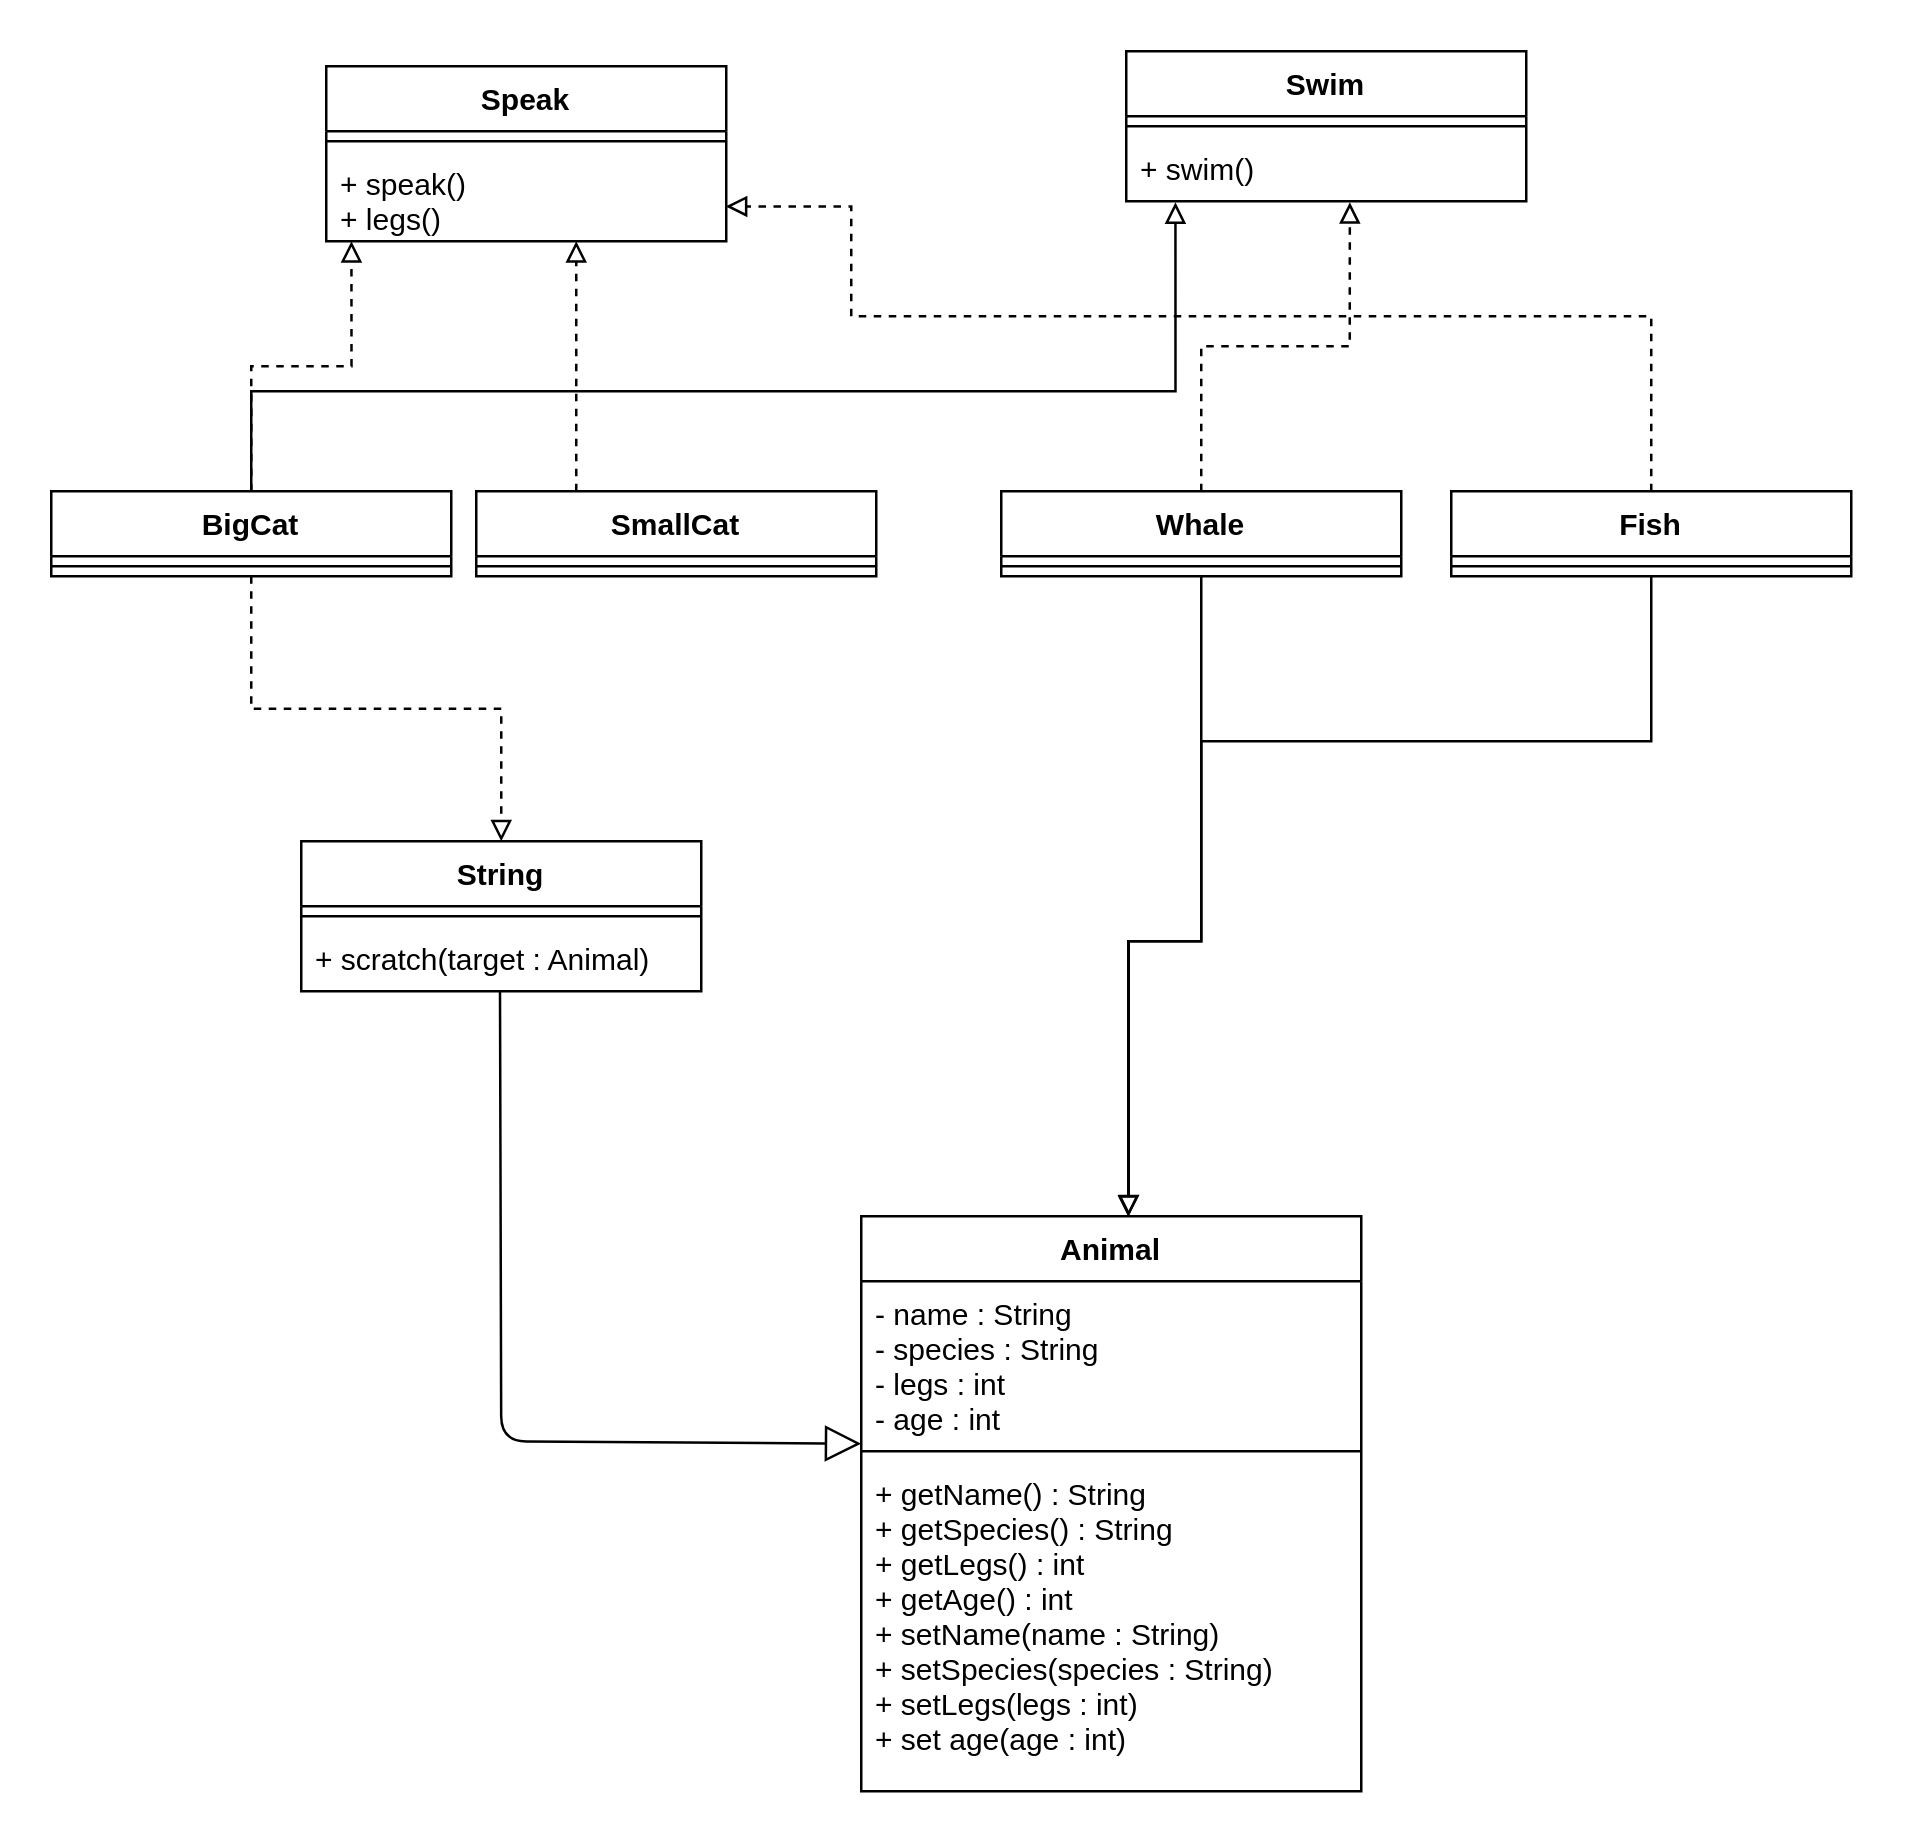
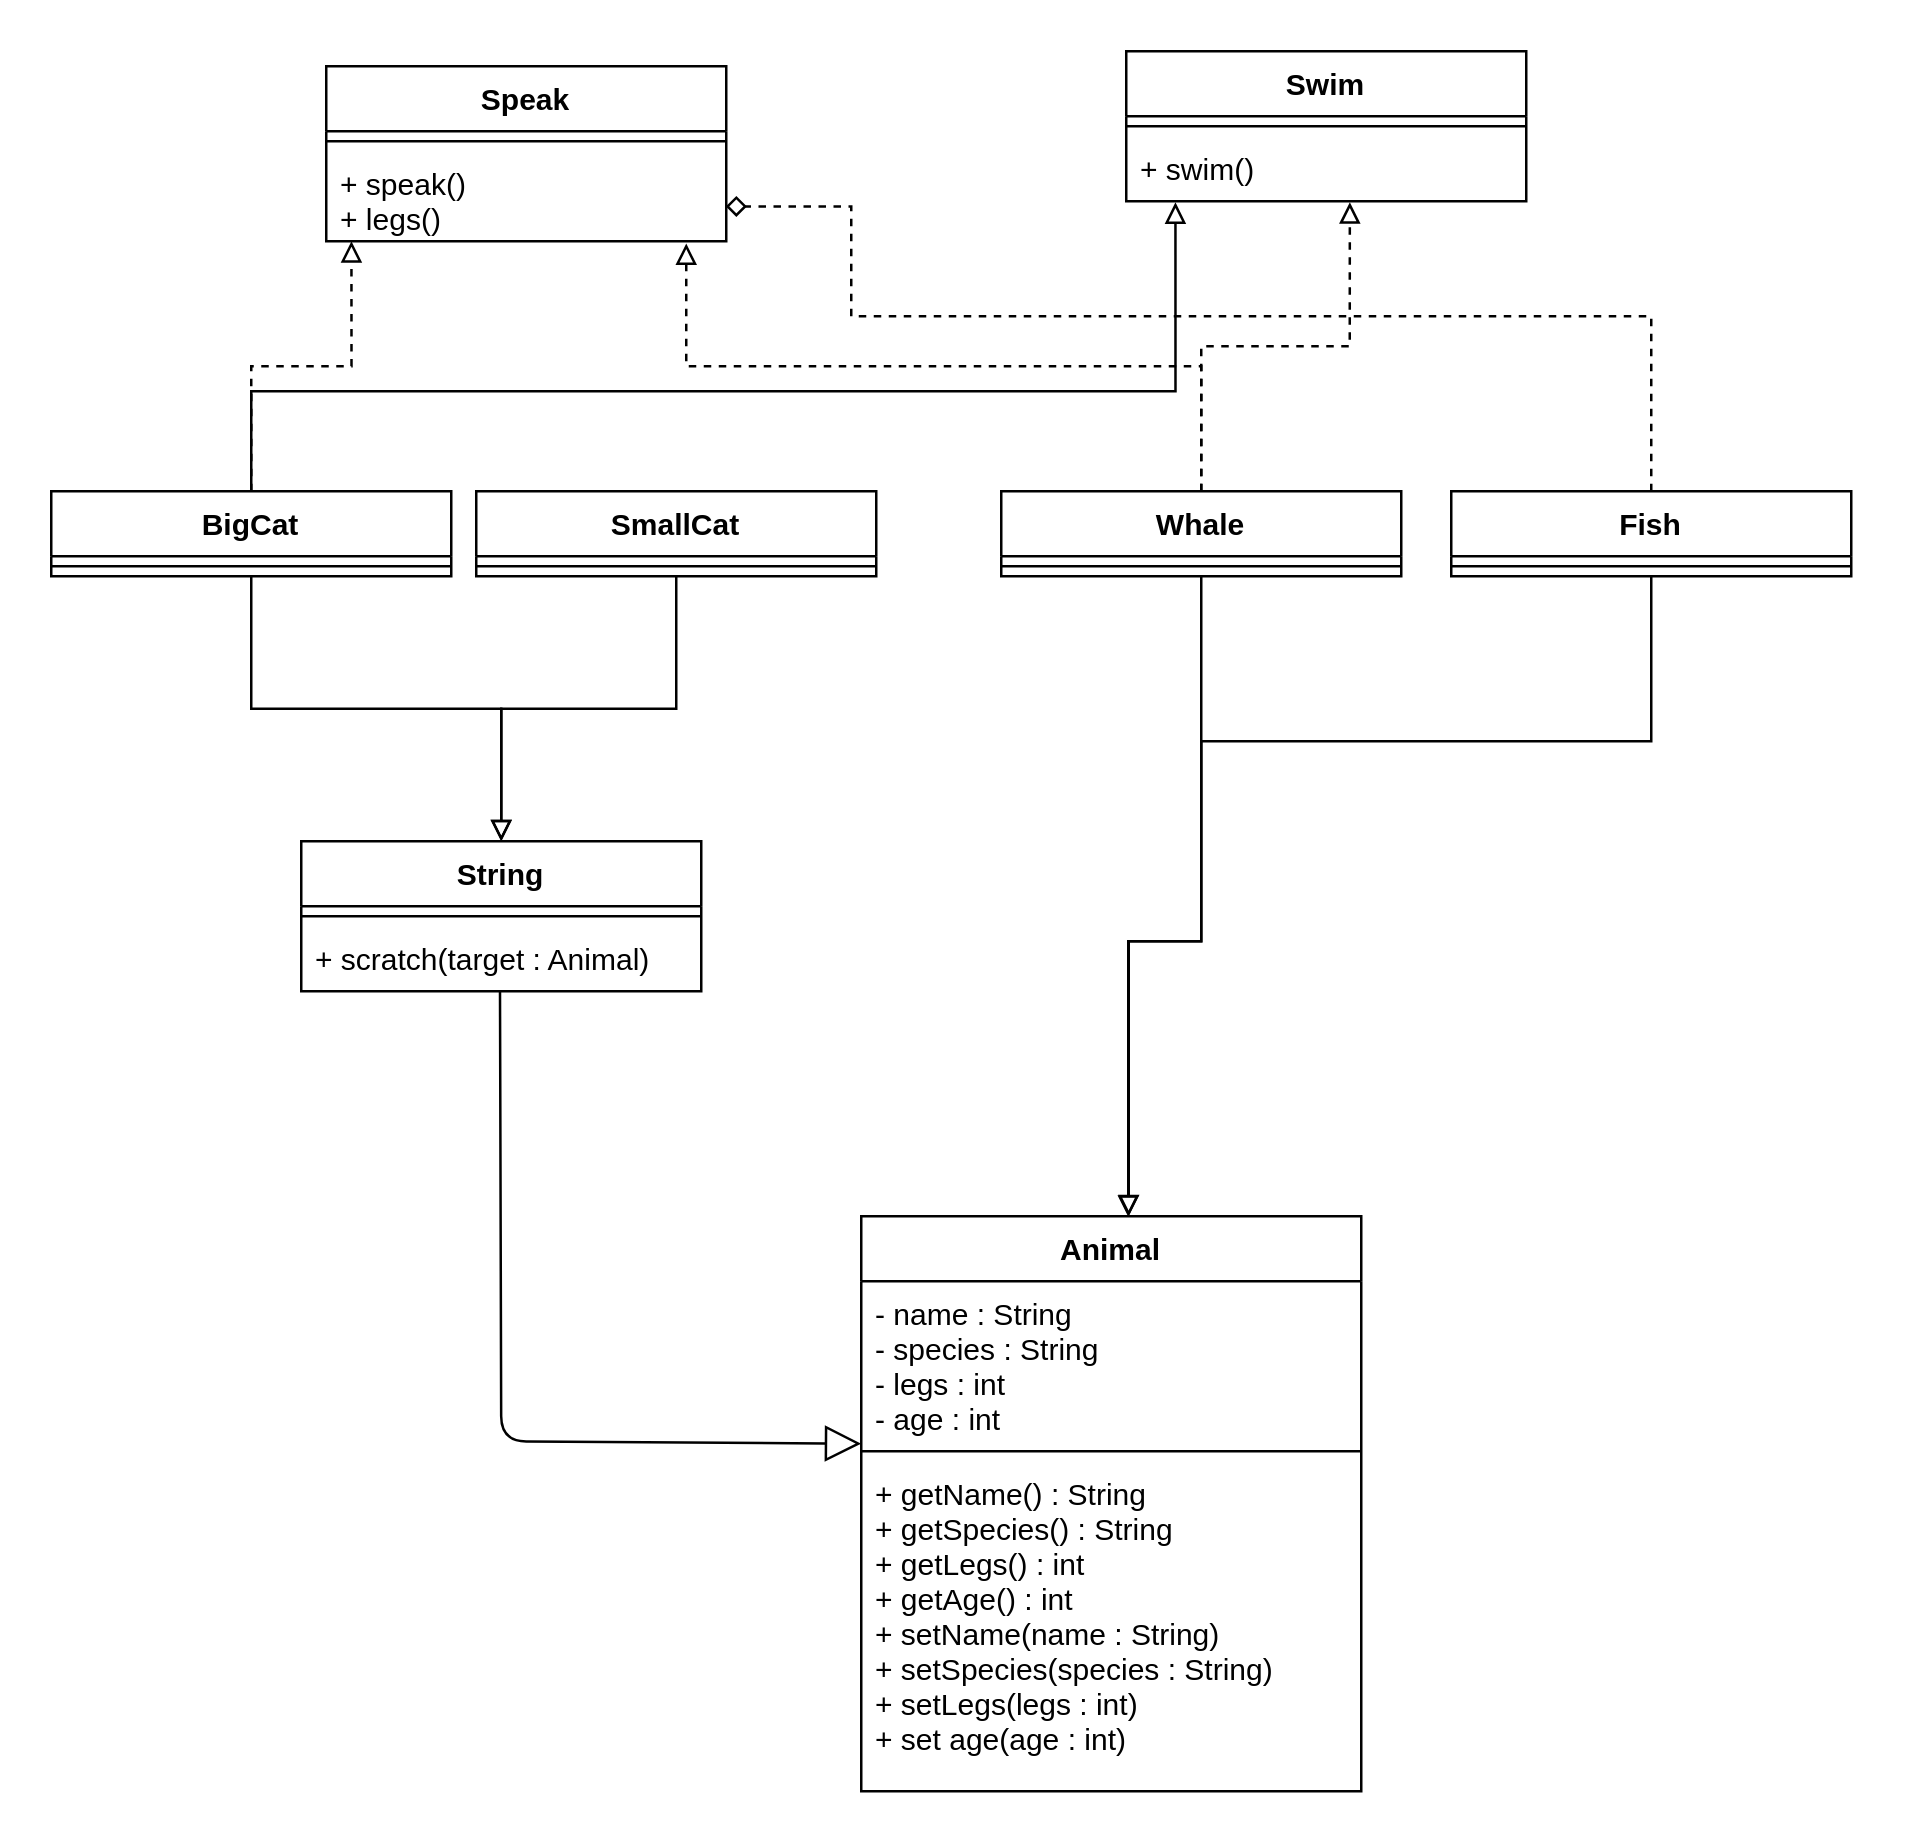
edge "Fish" -> "+ speak() + legs()": arrowhead block -> diamond
edge "SmallCat" -> "+ speak() + legs()": removed
edge "Whale" -> "+ speak() + legs()": added
edge "BigCat" -> "String": style dashed -> solid
edge "SmallCat" -> "String": added
